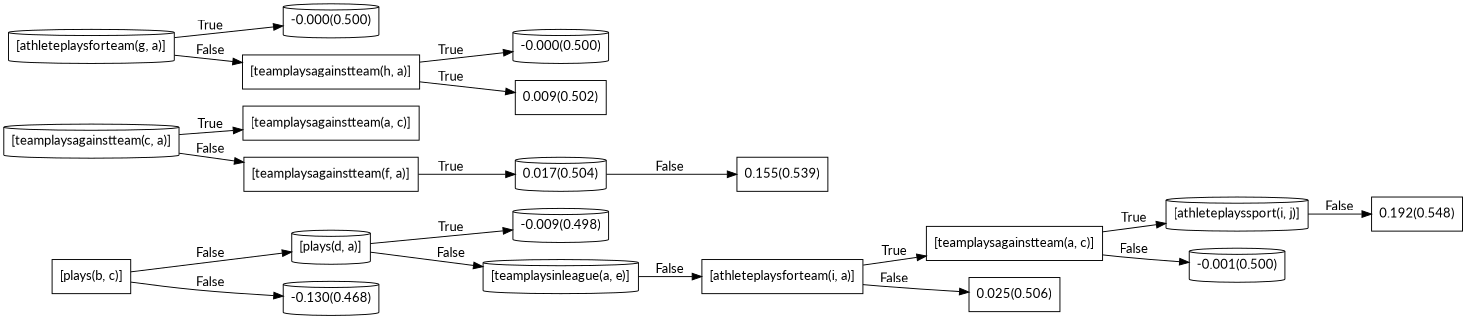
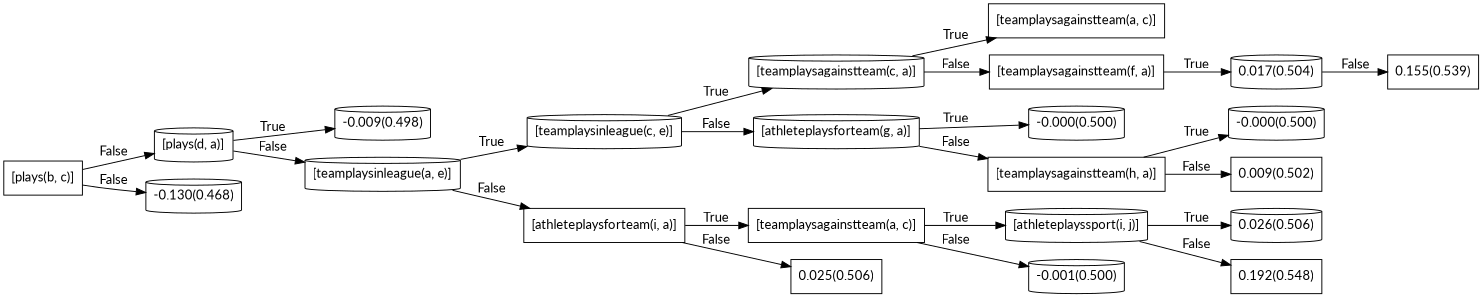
edge "[teamplaysagainstteam(h, a)]" -> "0.009(0.502)": label "True" -> "False"
node "[teamplaysinleague(c, e)]": added
node "0.026(0.506)": added
